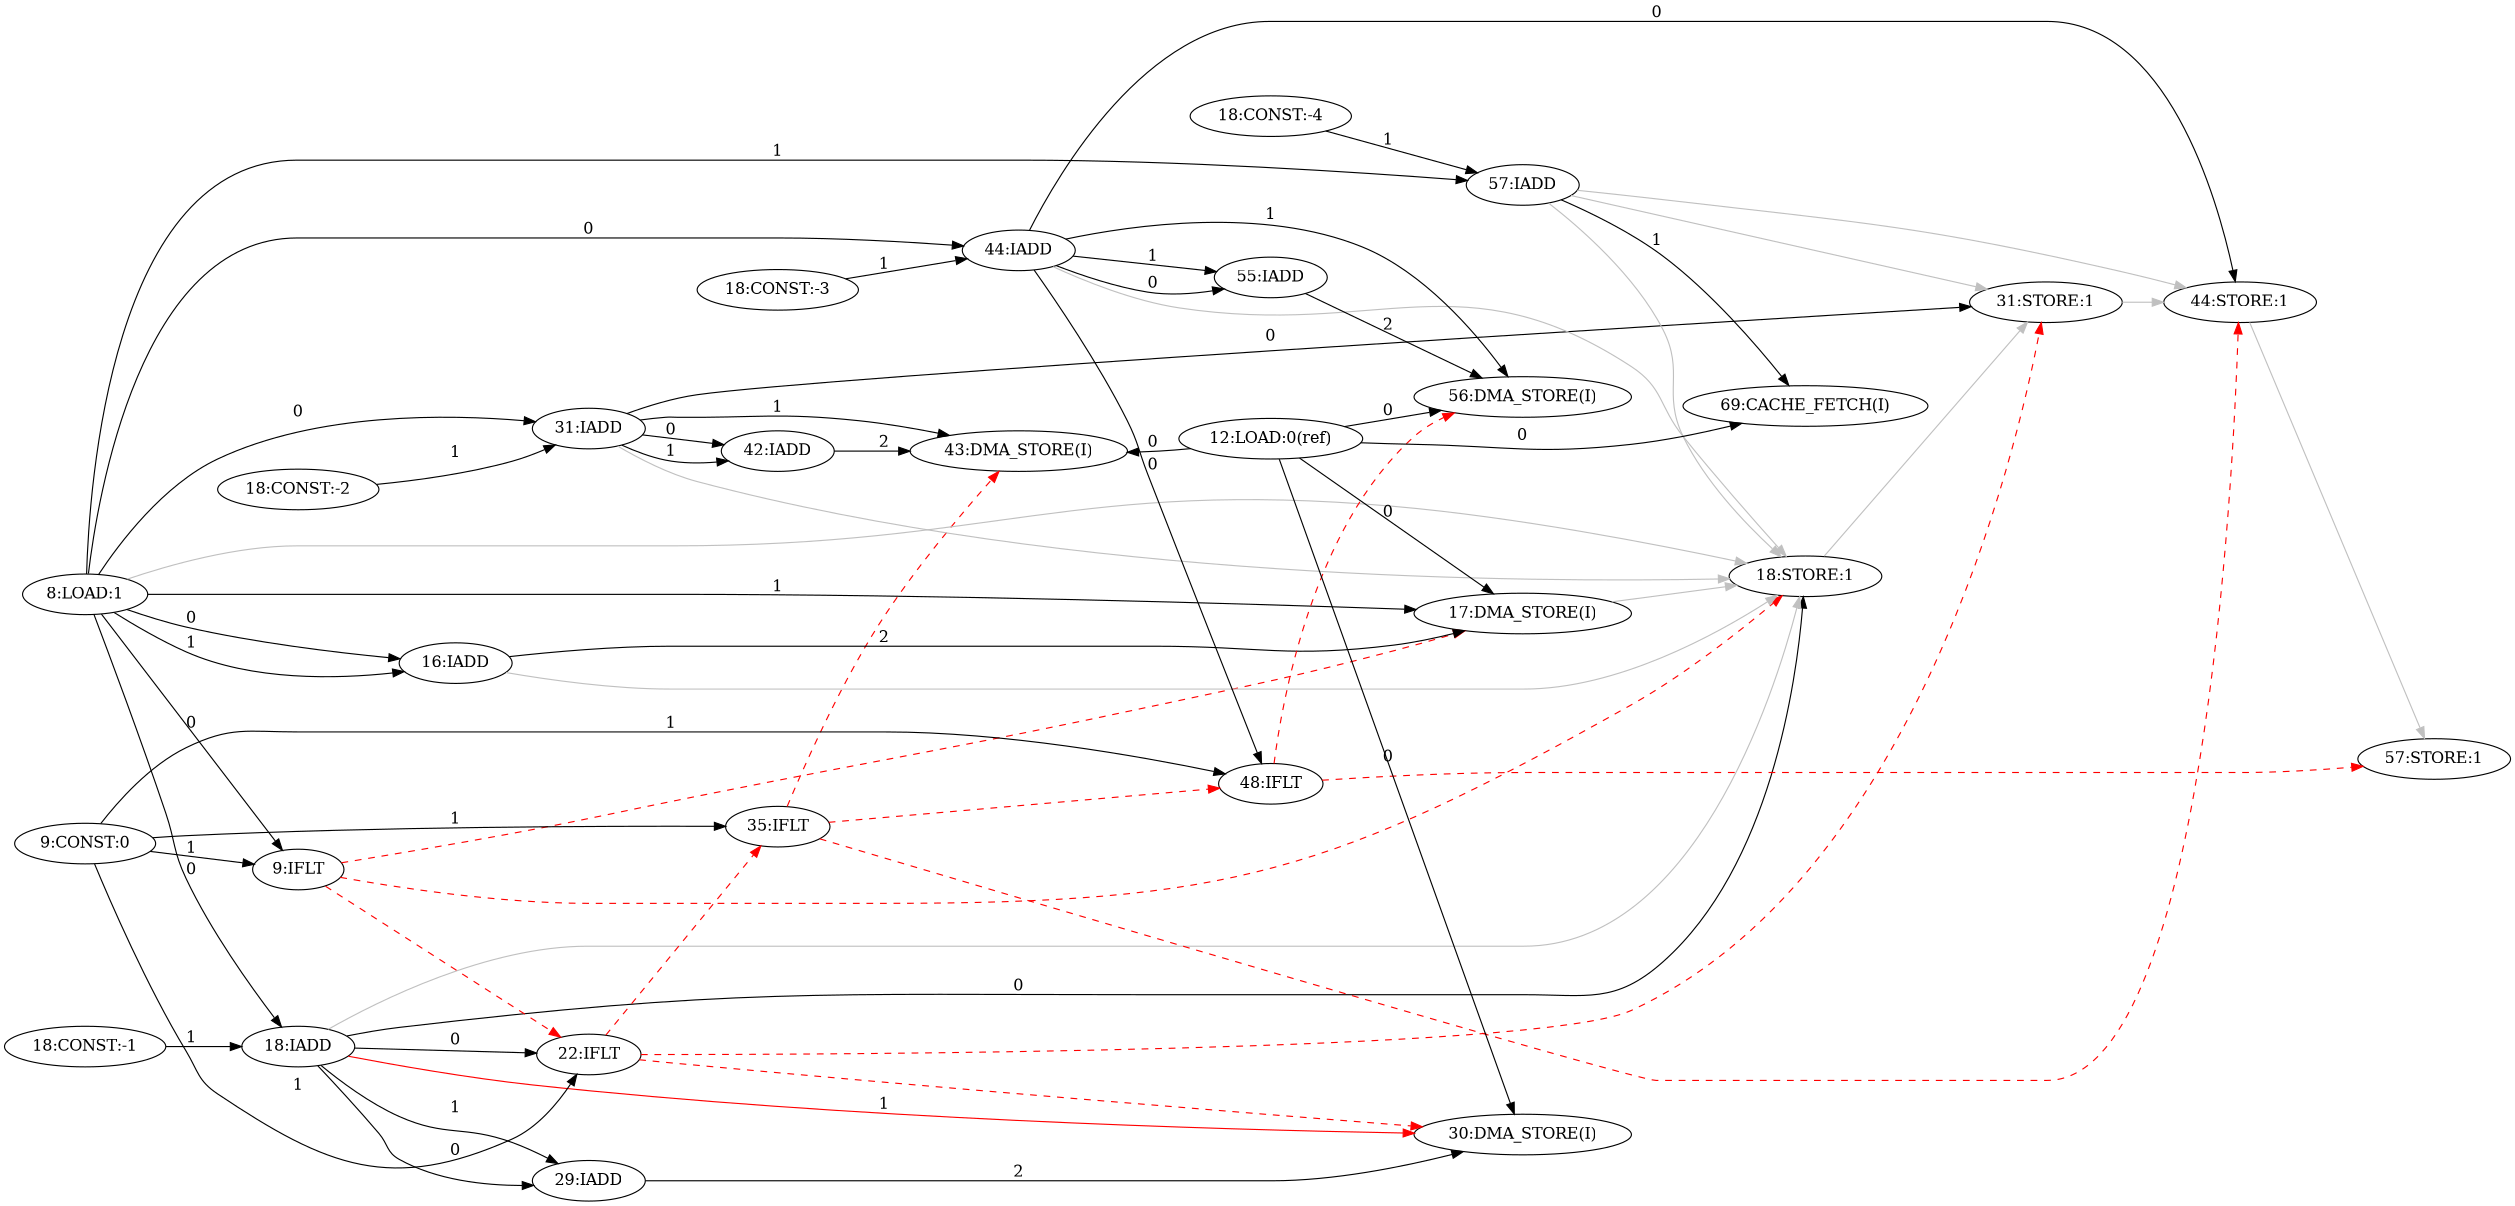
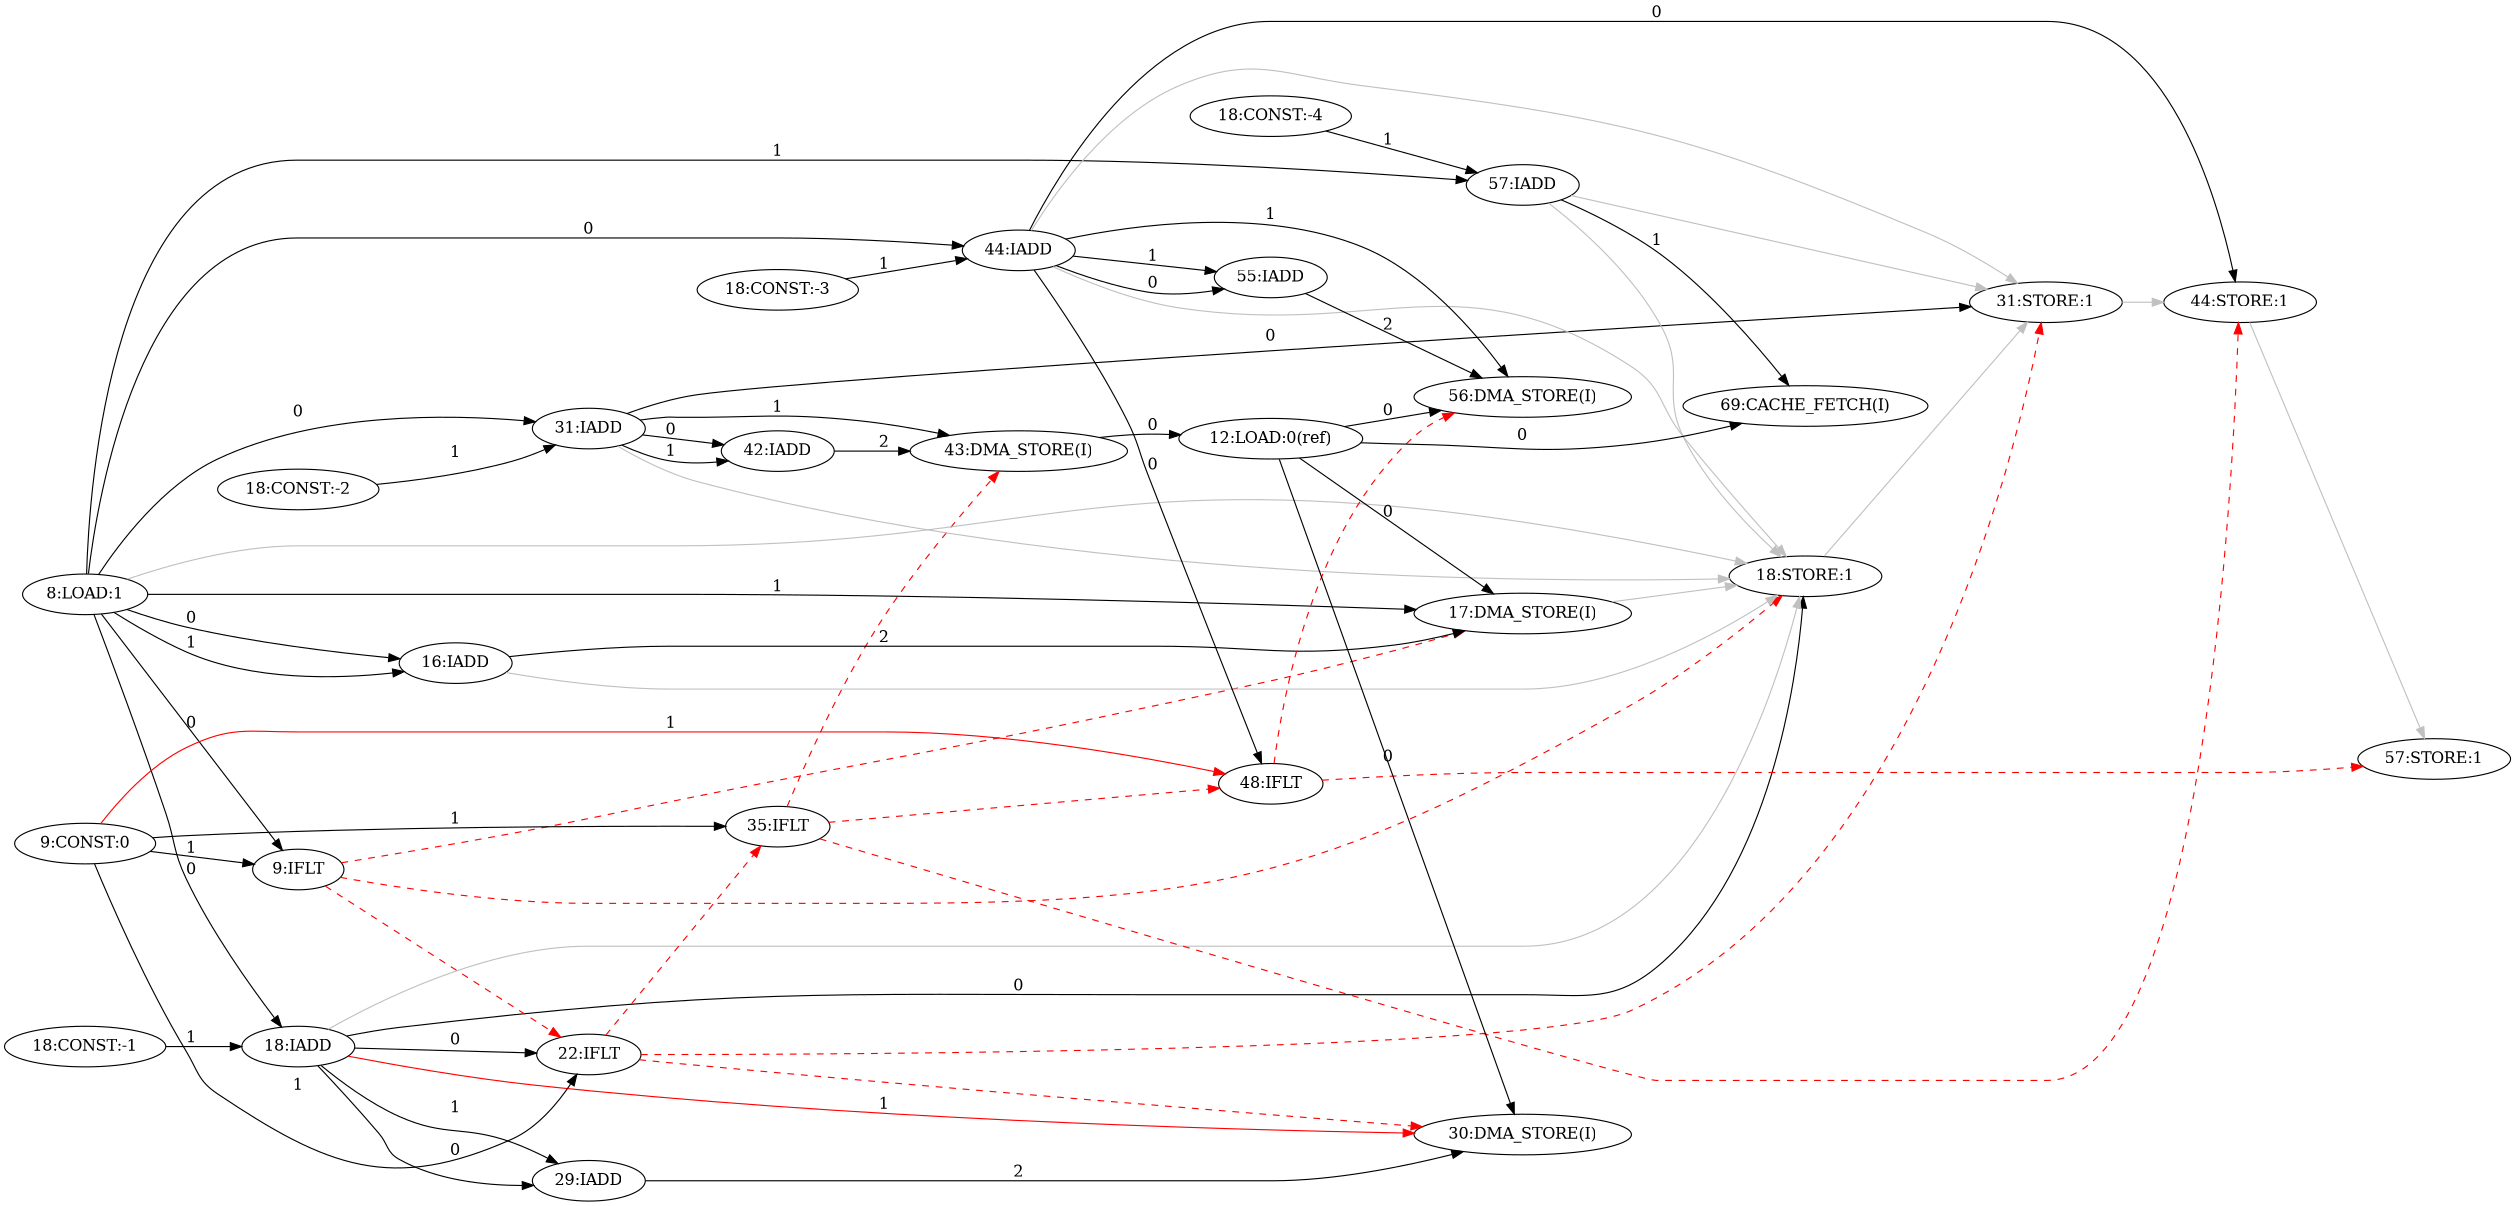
edge "44:IADD" -> "31:STORE:1": added
edge "57:IADD" -> "44:STORE:1": removed
edge "12:LOAD:0(ref)" -> "43:DMA_STORE(I)": reversed
edge "9:CONST:0" -> "48:IFLT": color black -> red
